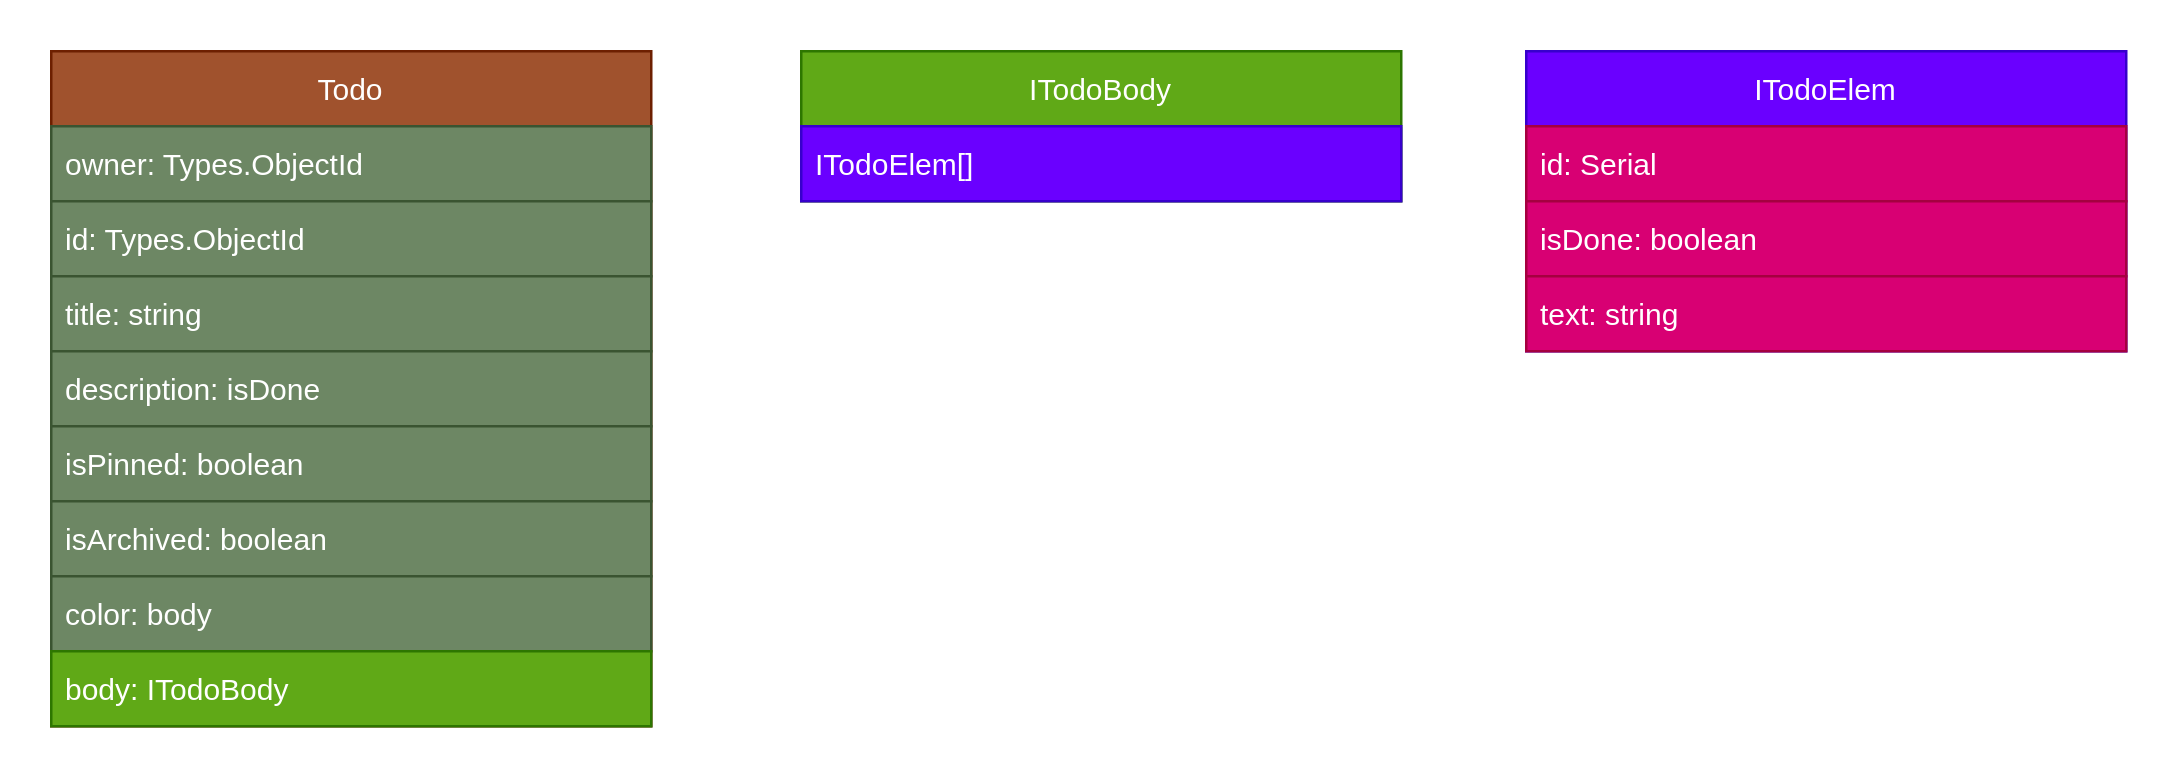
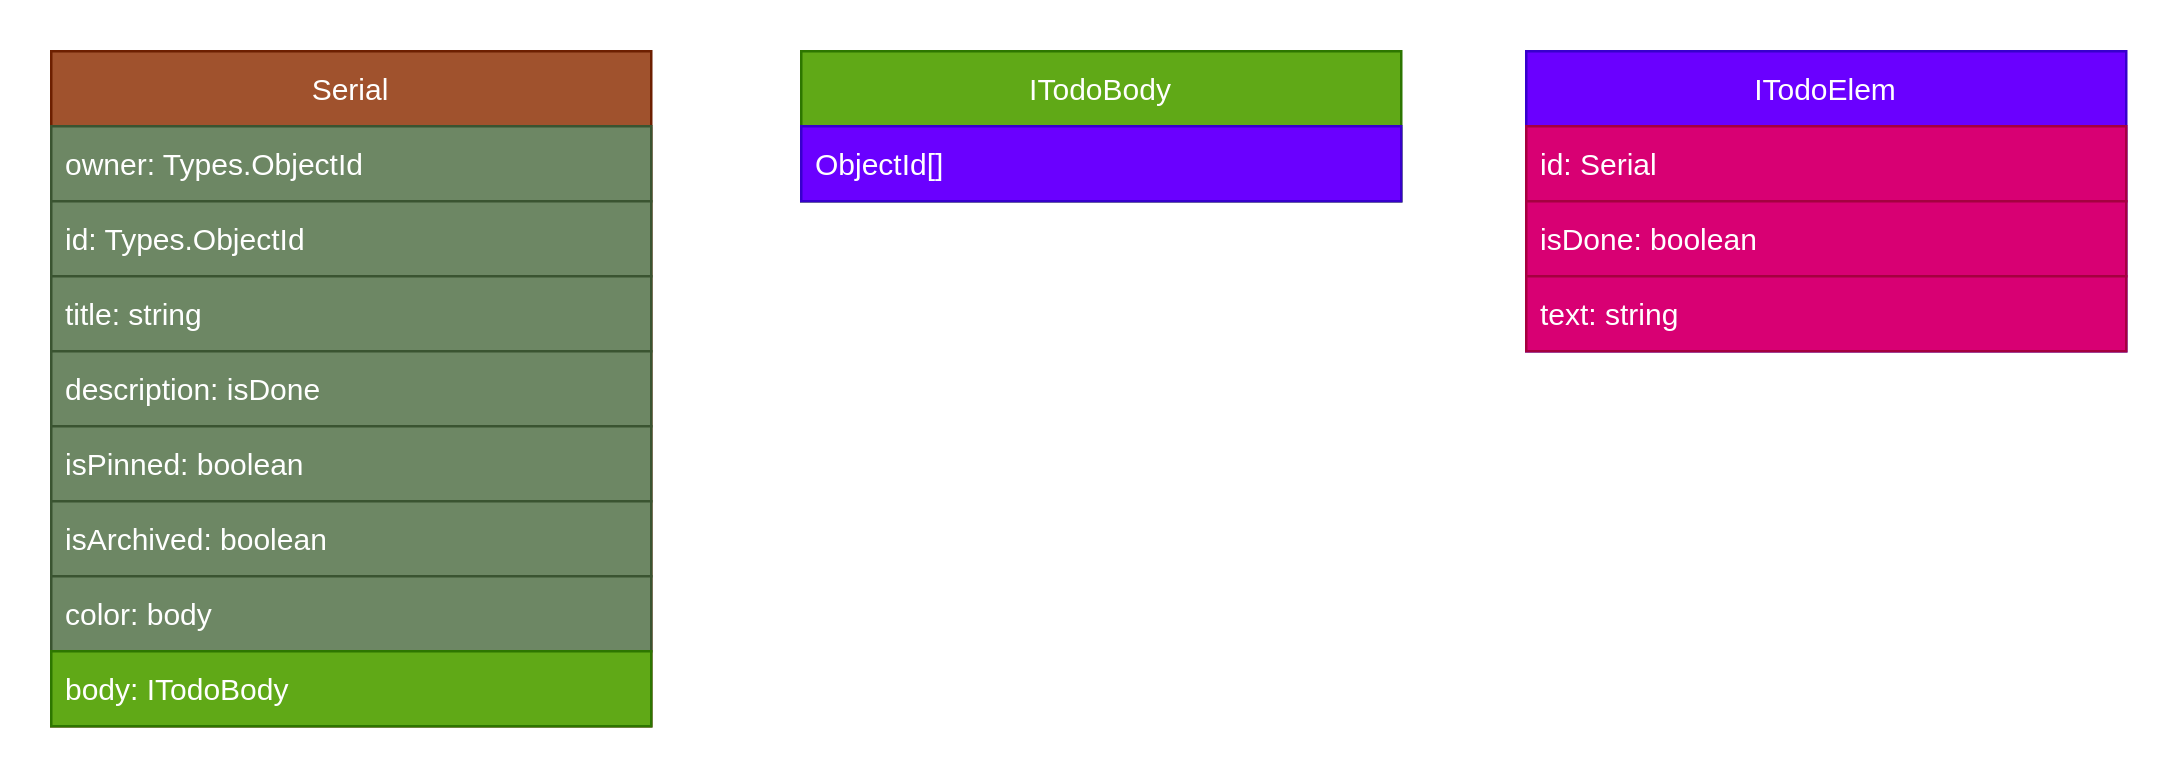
node "Todo": label "Todo" -> "Serial"
node "ITodoElem[]": label "ITodoElem[]" -> "ObjectId[]"
